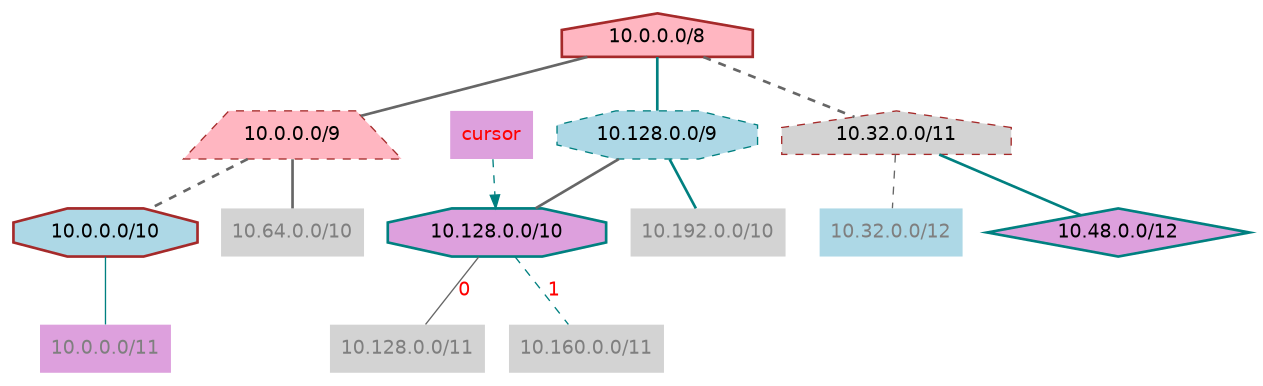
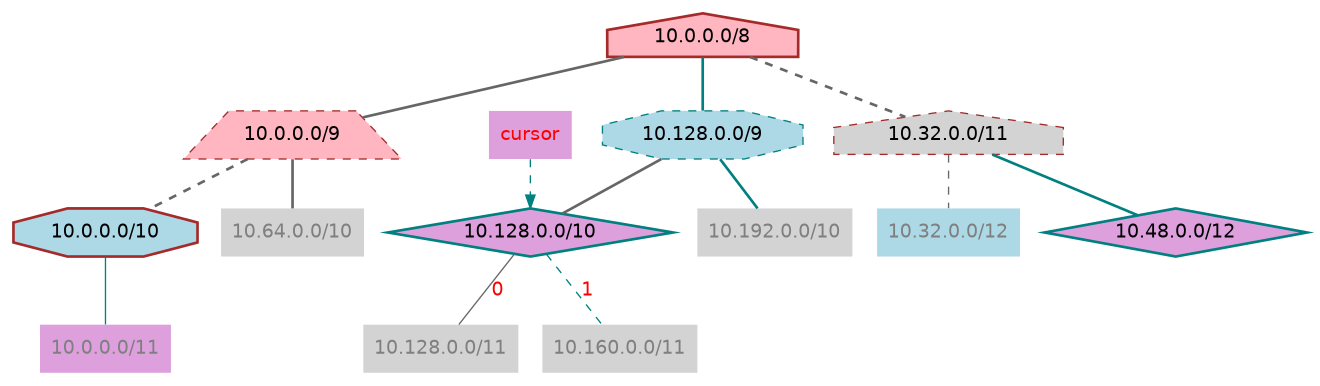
node "10.128.0.0/10": shape octagon -> diamond
